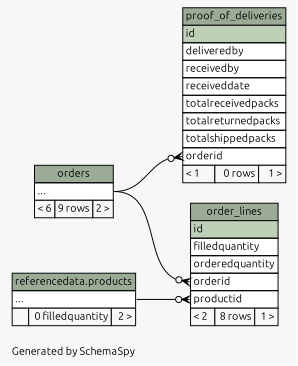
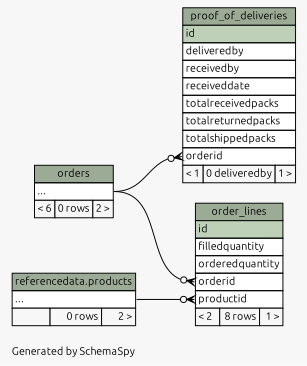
node "proof_of_deliveries": text "0 rows" -> "0 deliveredby"
node "orders": text "9 rows" -> "0 rows"
node "referencedata.products": text "0 filledquantity" -> "0 rows"
